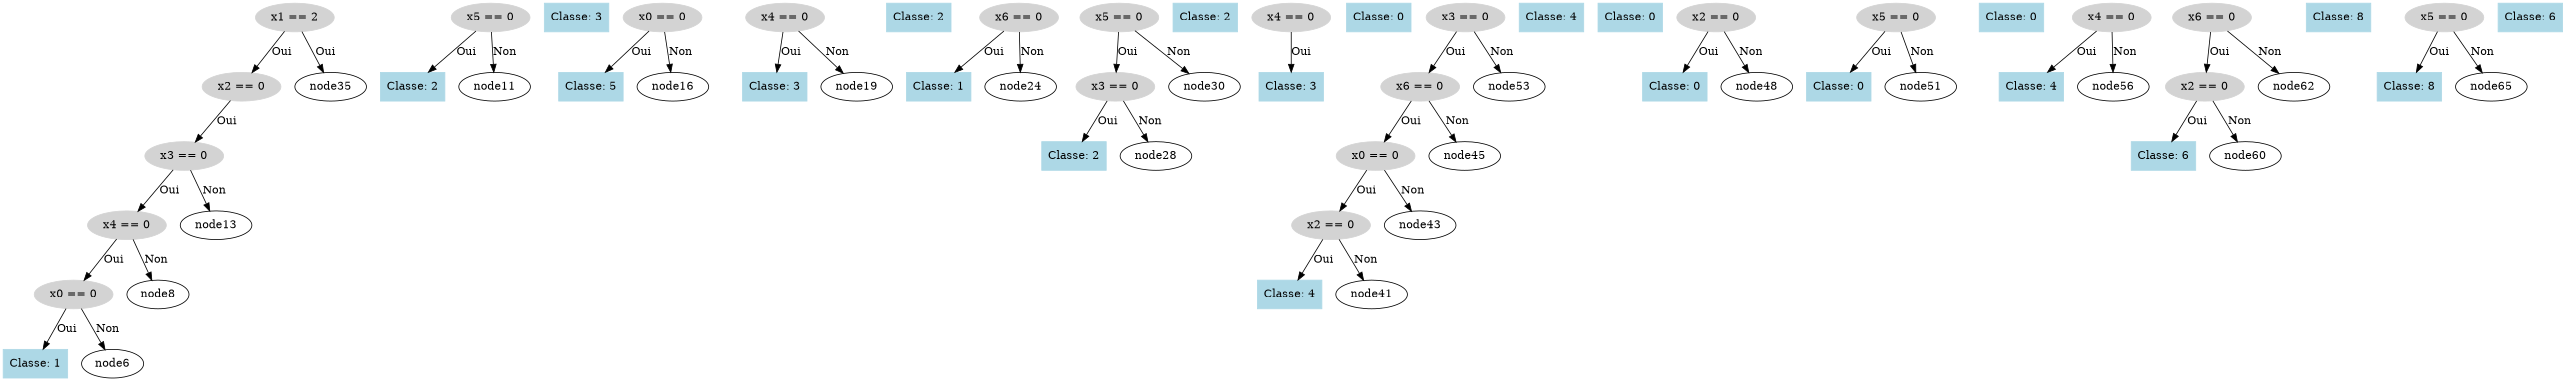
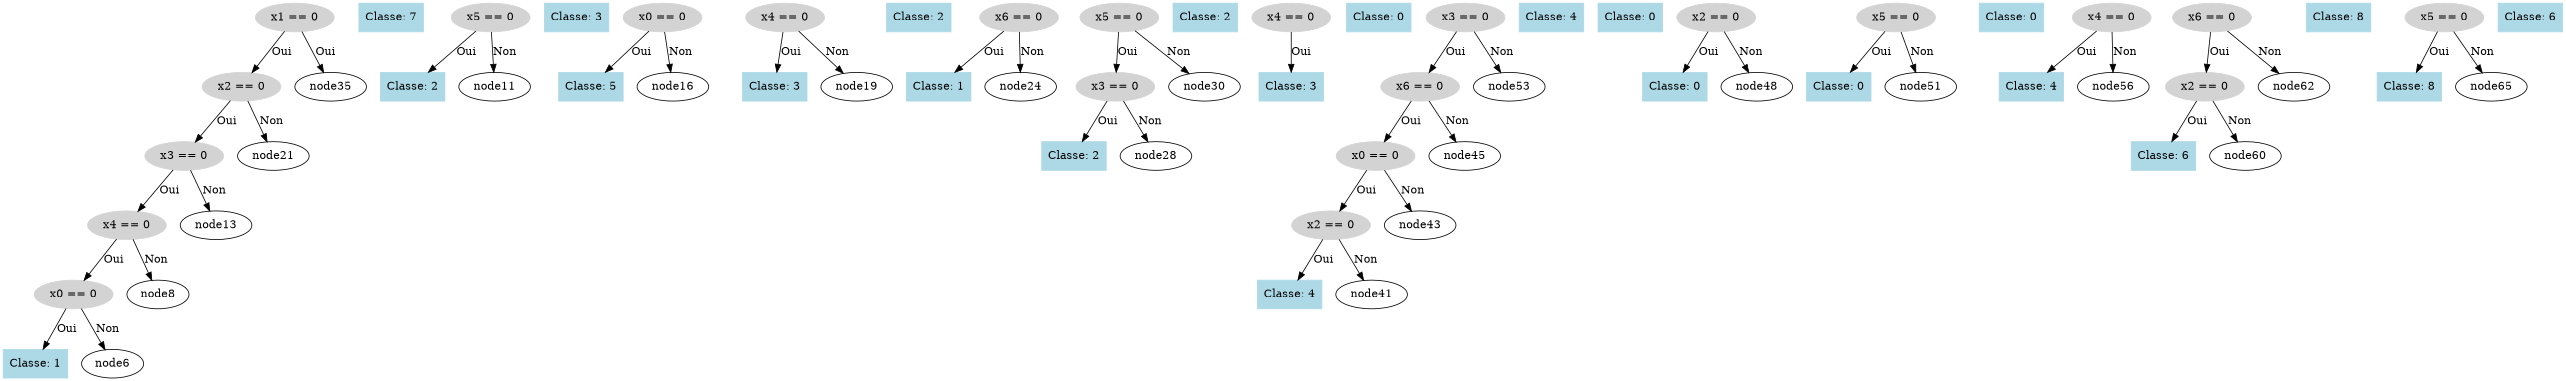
node "x1 == 2": label "x1 == 2" -> "x1 == 0"
node "Classe: 7": added
node "node21": added
